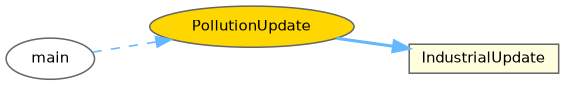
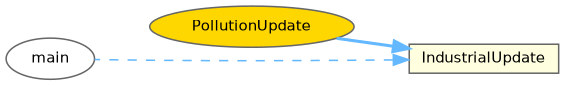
edge "main" -> "PollutionUpdate": now "main" -> "IndustrialUpdate"
